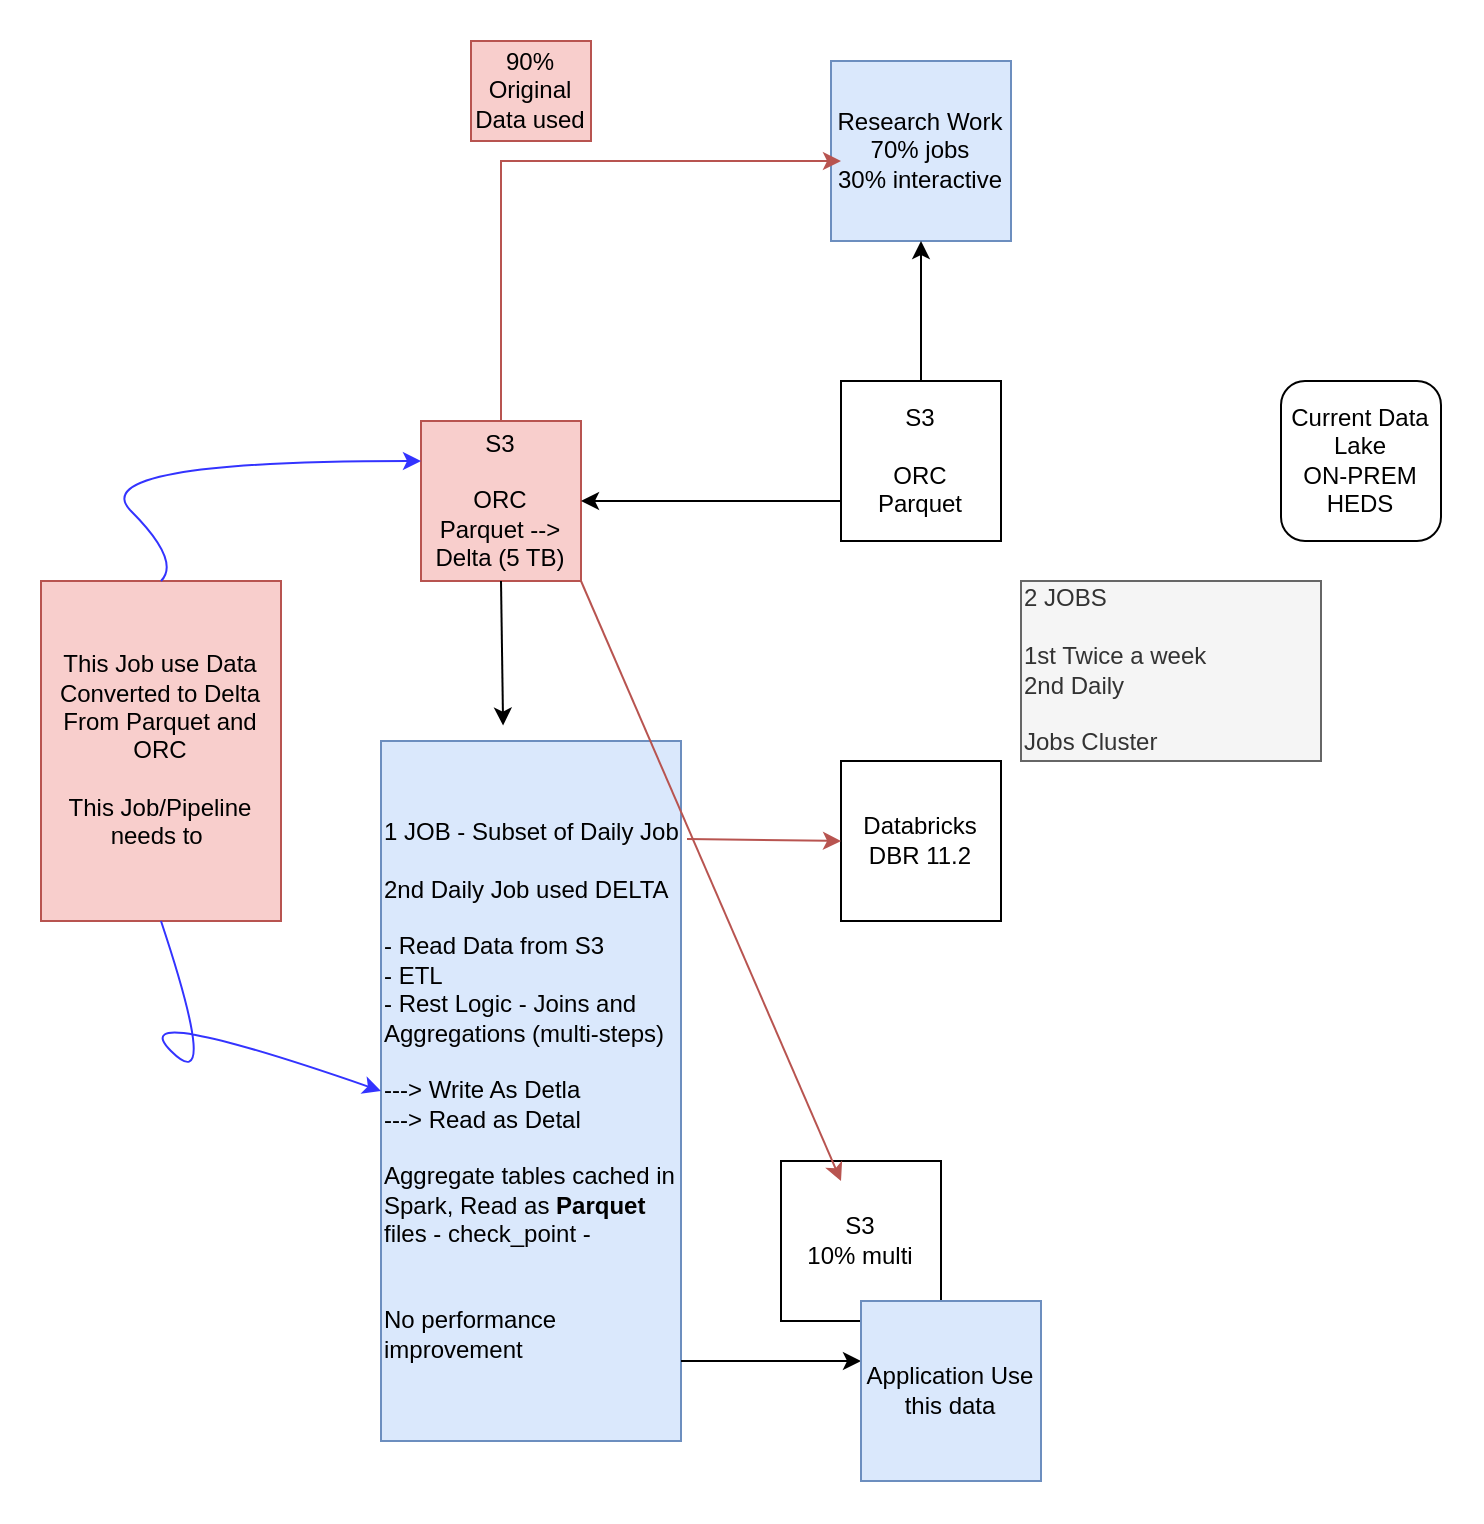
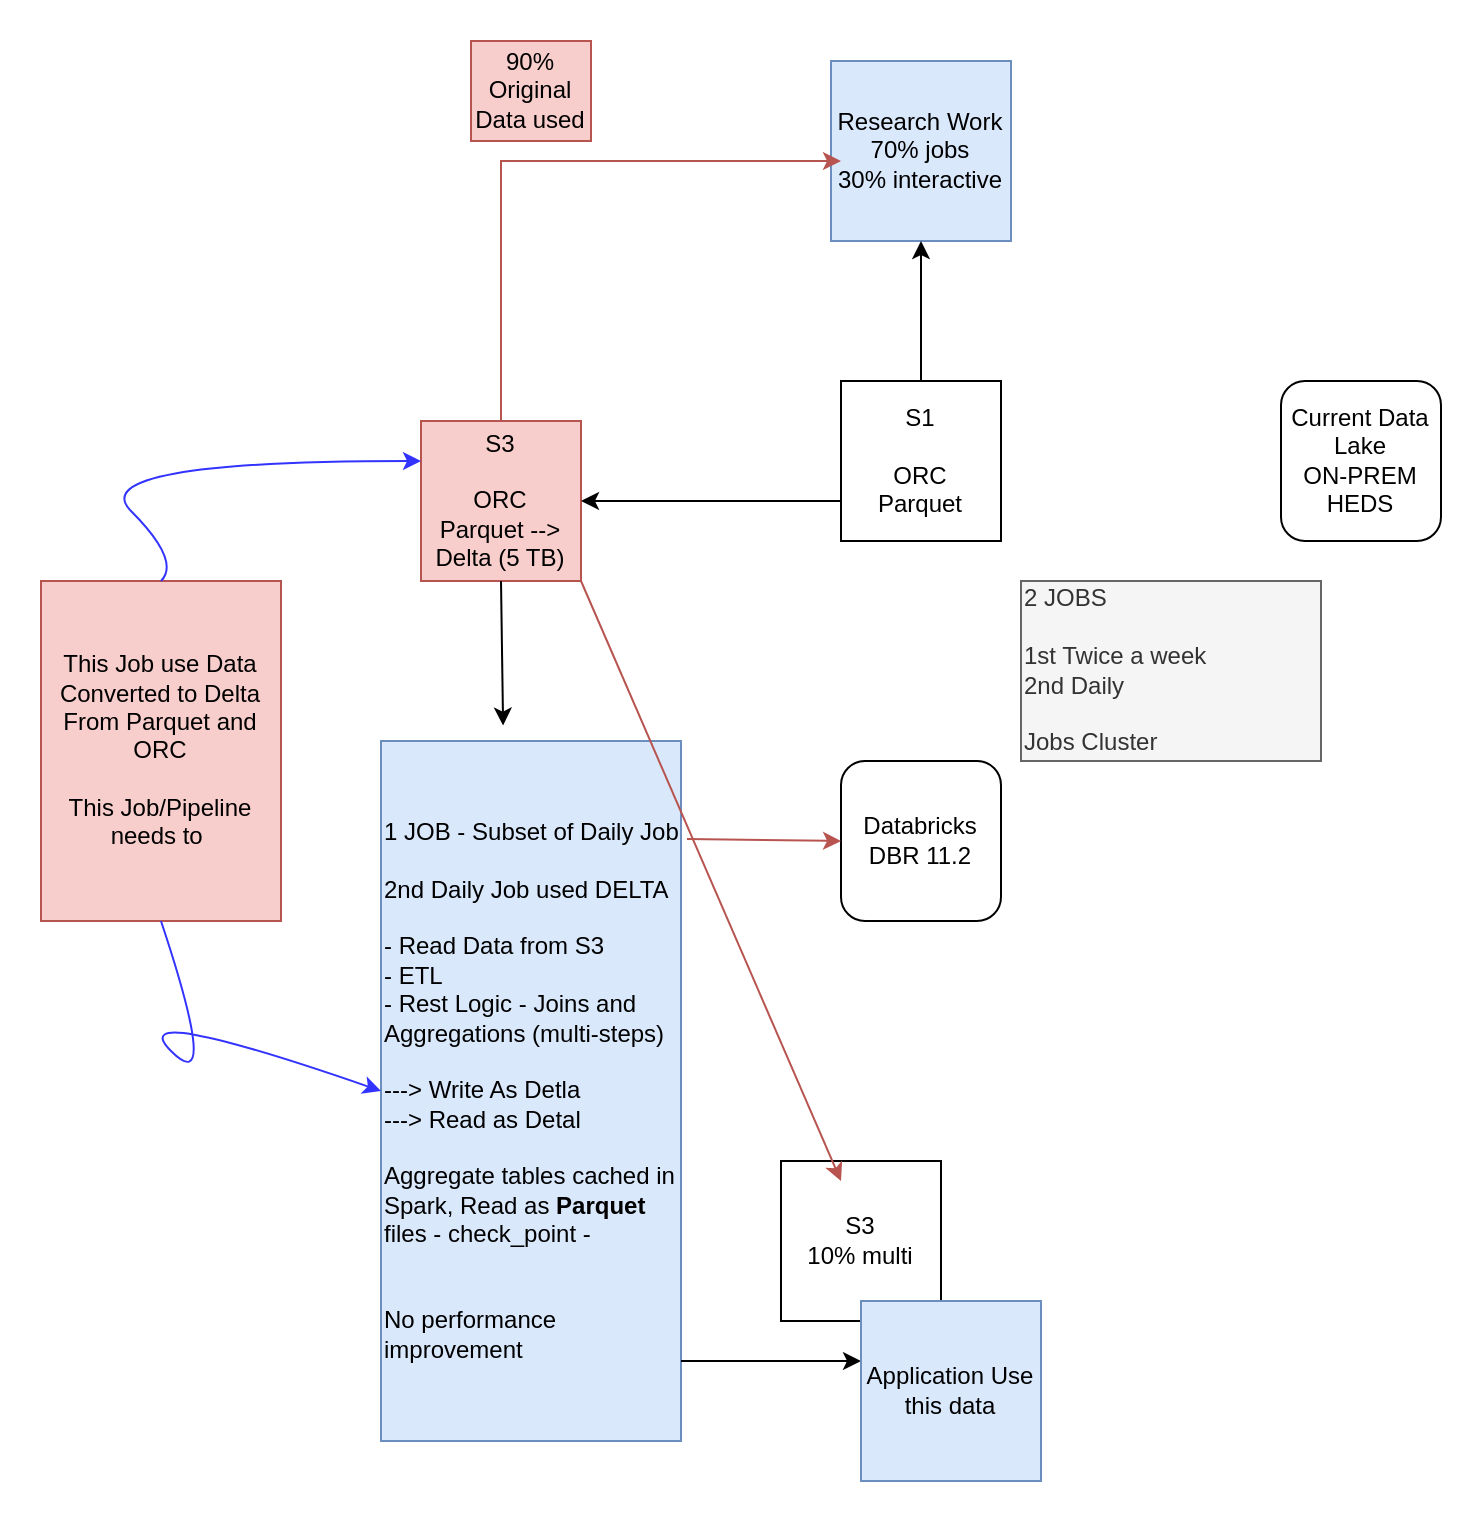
node "S3 ORC Parquet": label "S3 ORC Parquet" -> "S1 ORC Parquet"
node "Databricks DBR 11.2": shape rectangle -> rounded rectangle
